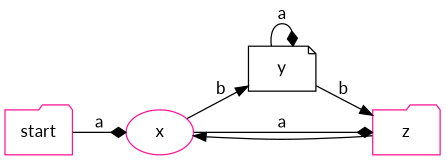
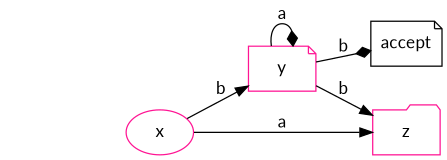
node "accept": added
node "y": color black -> deeppink
node "start": removed
edge "x" -> "z": arrowhead diamond -> normal
edge "z" -> "x": removed
